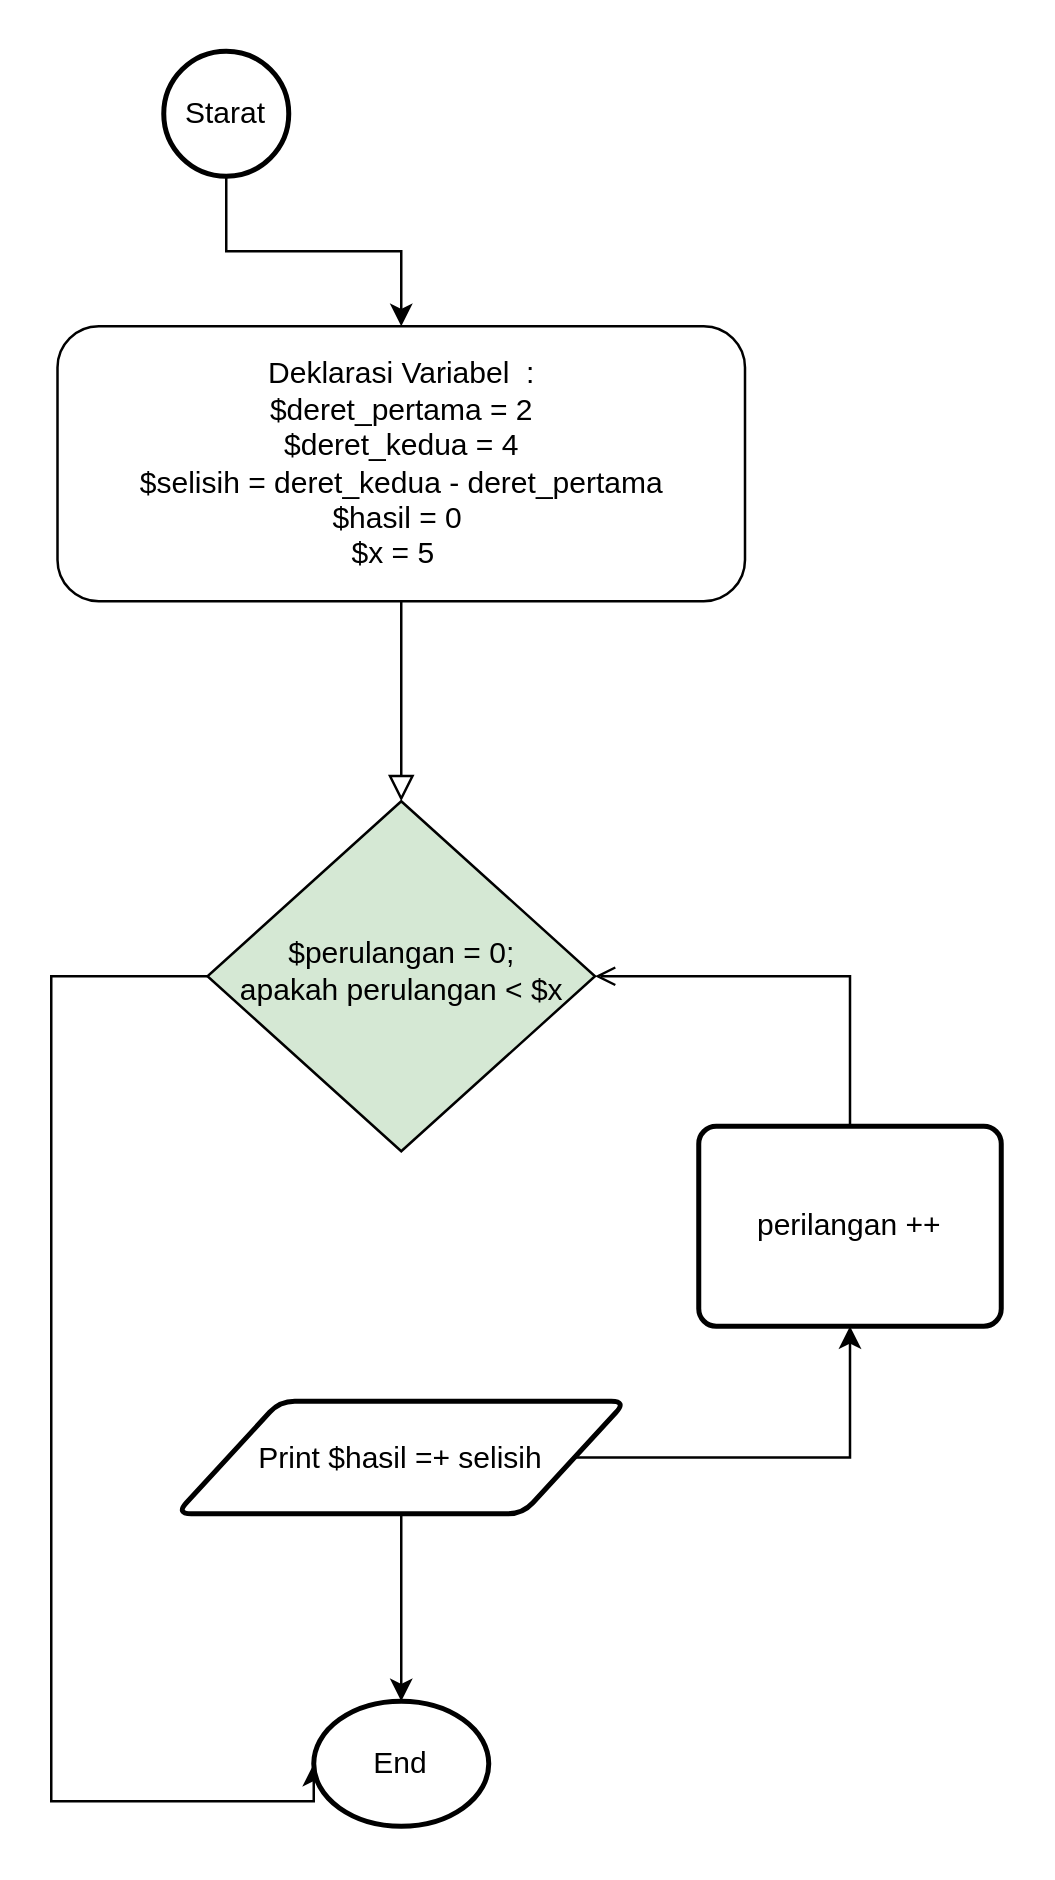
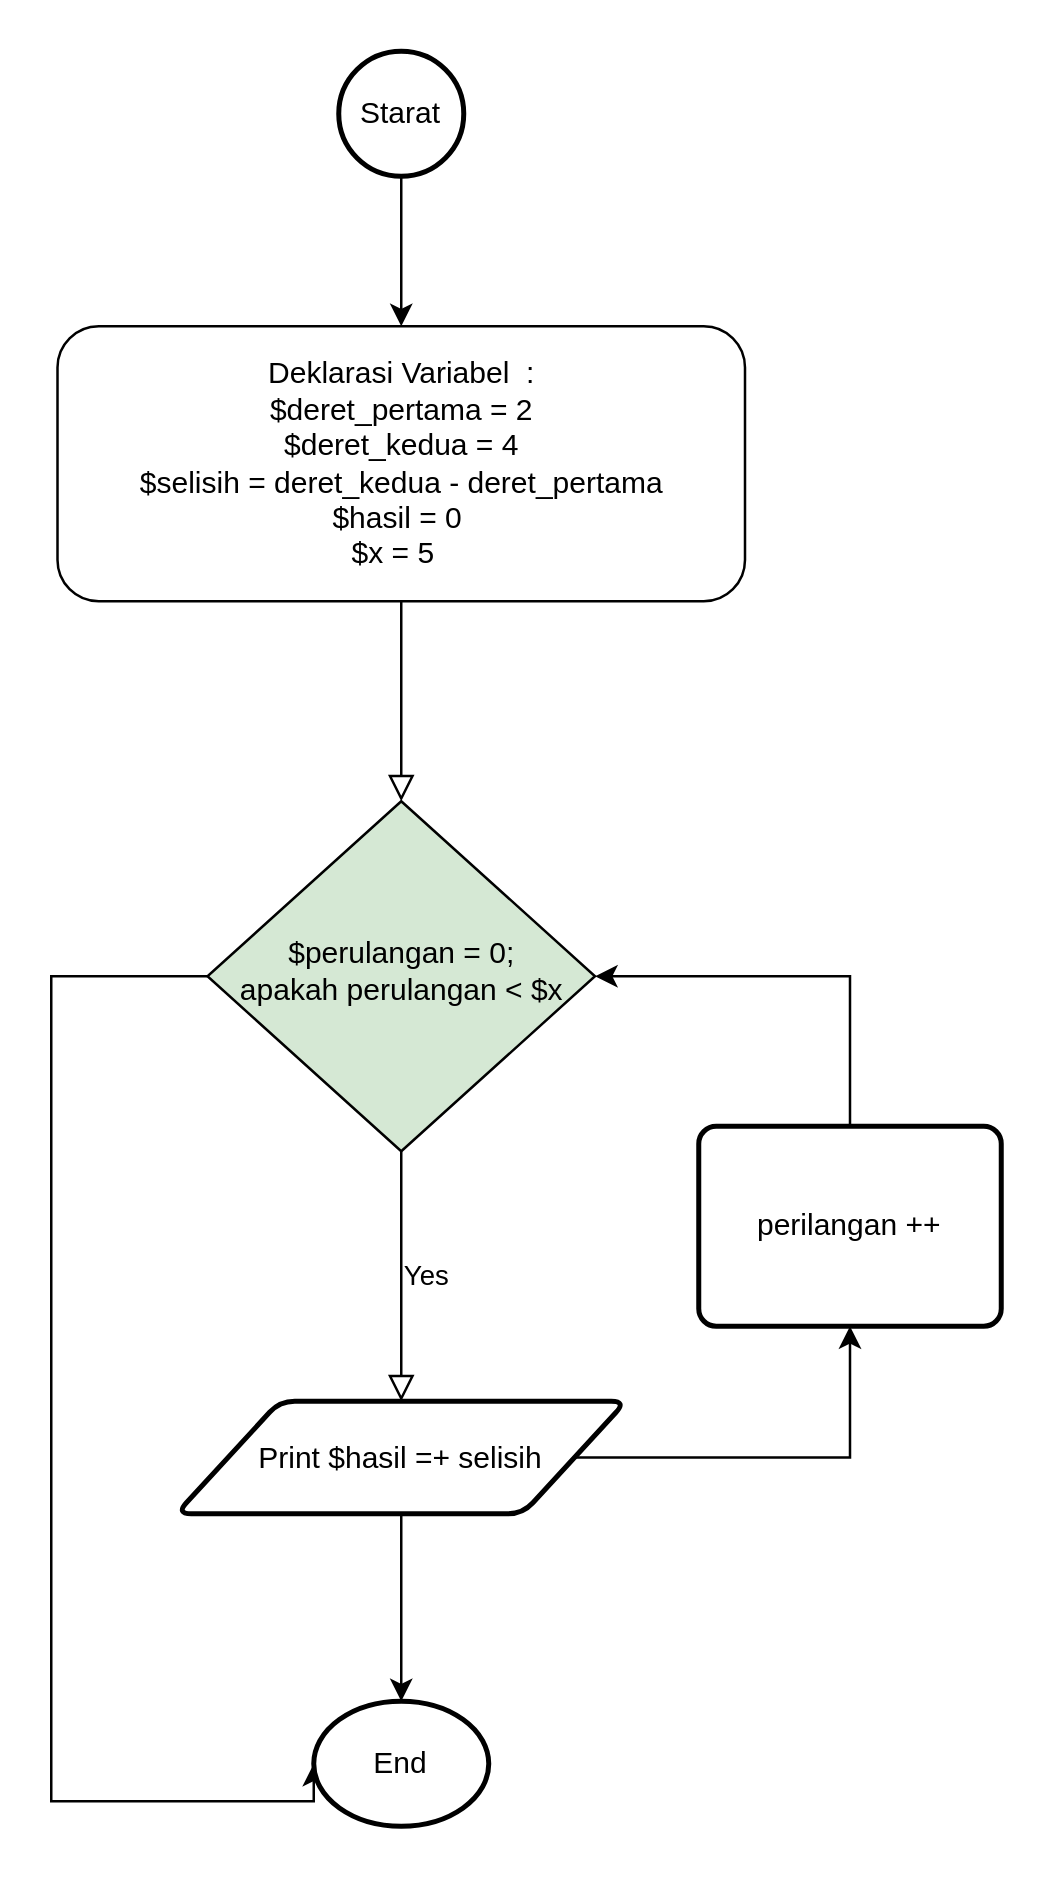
node "Starat": moved (226, 114) -> (401, 114)
edge "perilangan ++" -> "$perulangan = 0; apakah perulangan < $x": arrowhead open -> classic
edge "$perulangan = 0; apakah perulangan < $x" -> "Print $hasil =+ selisih": added, label "Yes"
